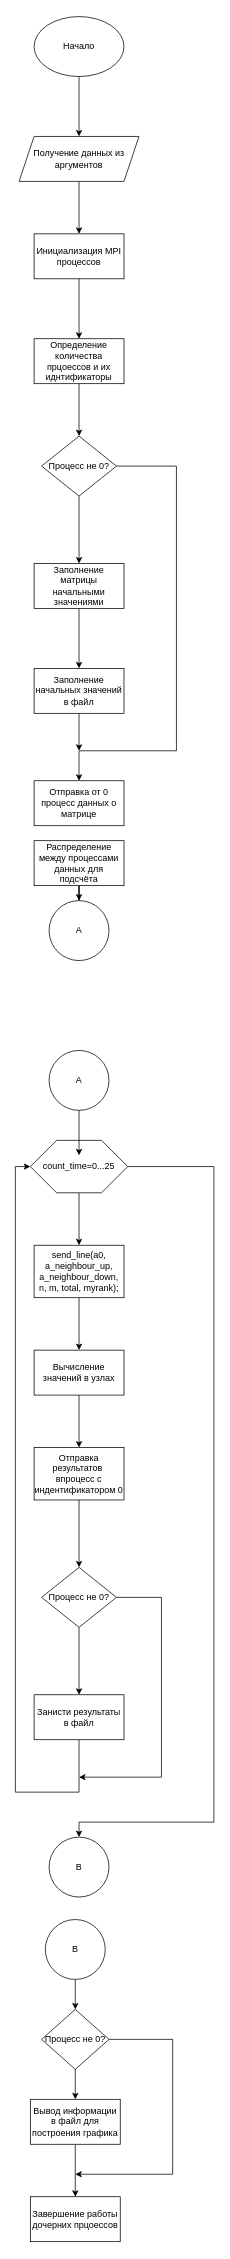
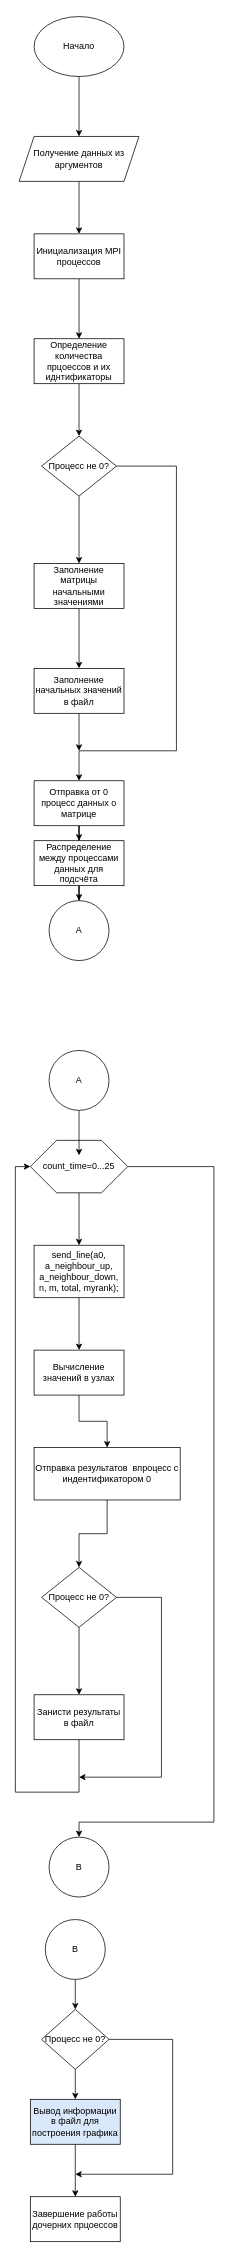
edge "Отправка от 0 процесс данных о матрице" -> "Распределение между процессами данных для подсчёта": added
node "Отправка результатов впроцесс с индентификатором 0": size 90x53 -> 146x53
node "Вывод информации в файл для построения графика": fillcolor #ffffff -> #dae8fc
